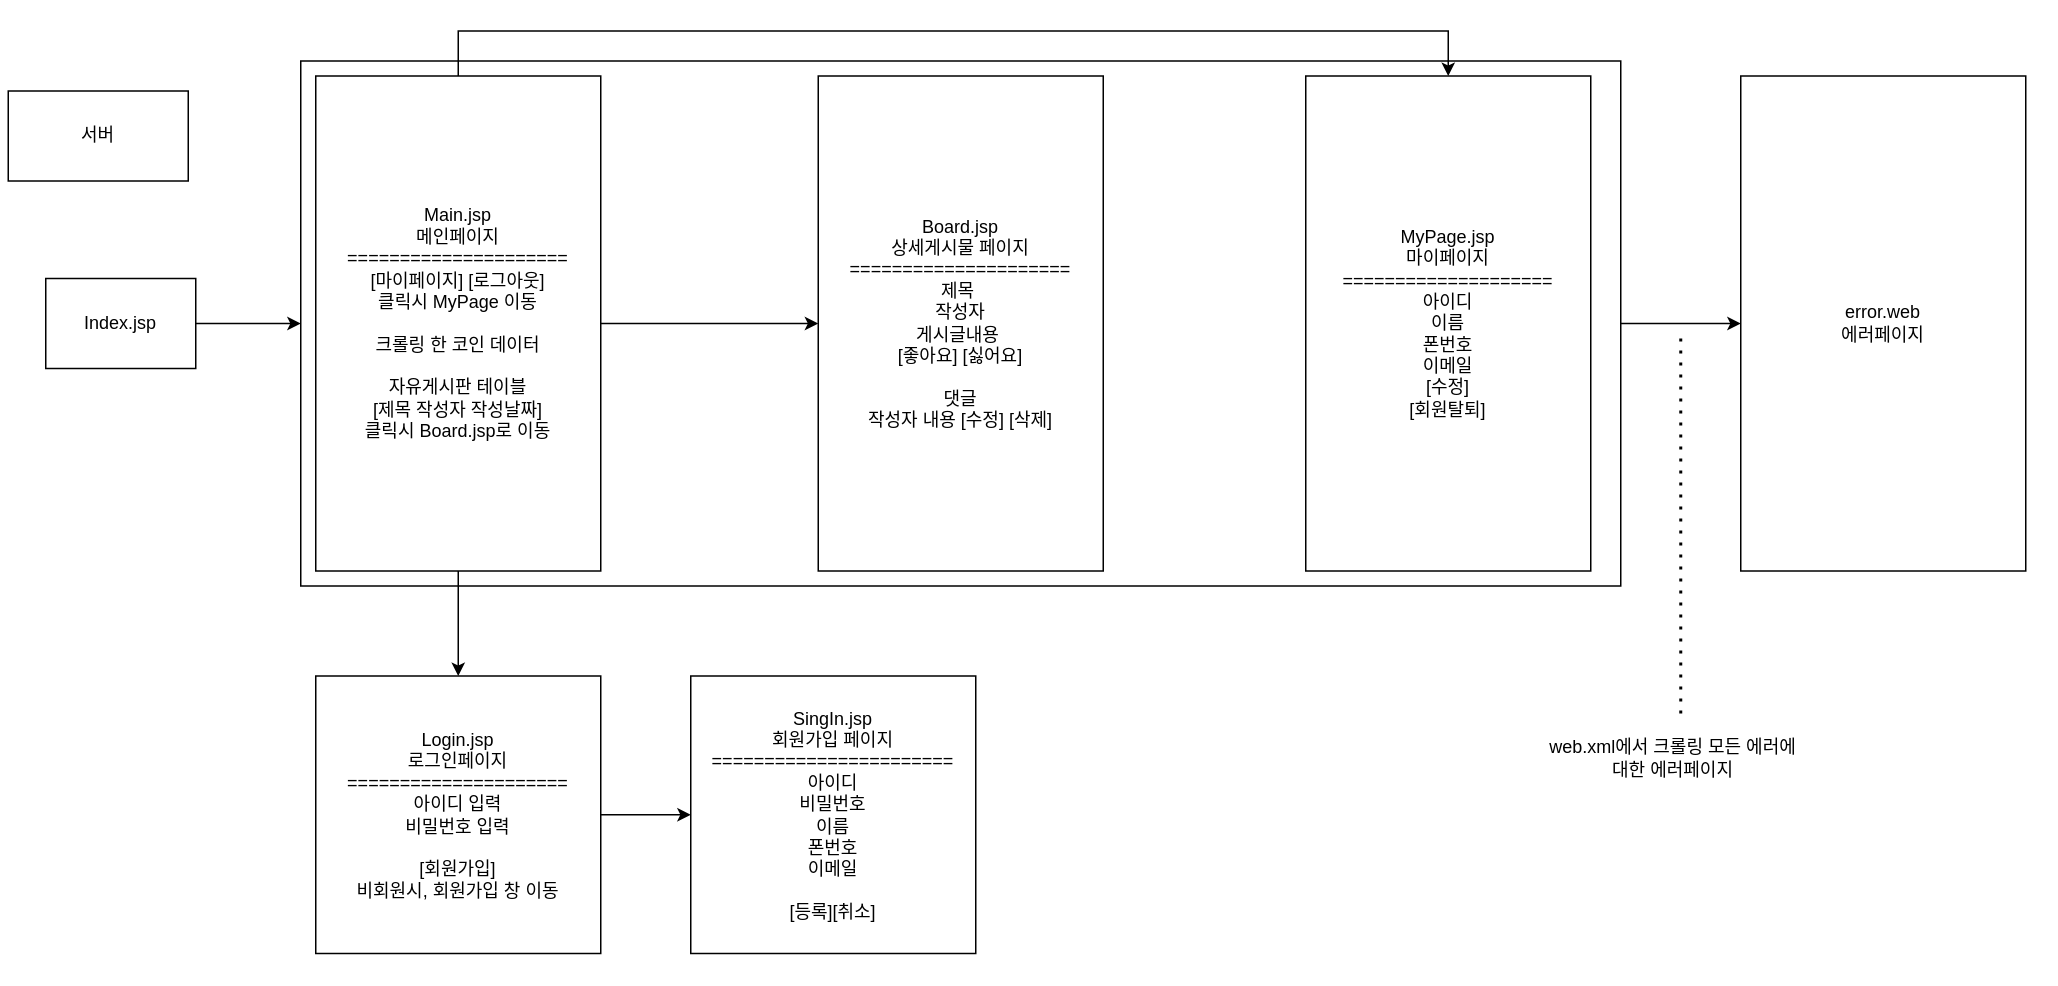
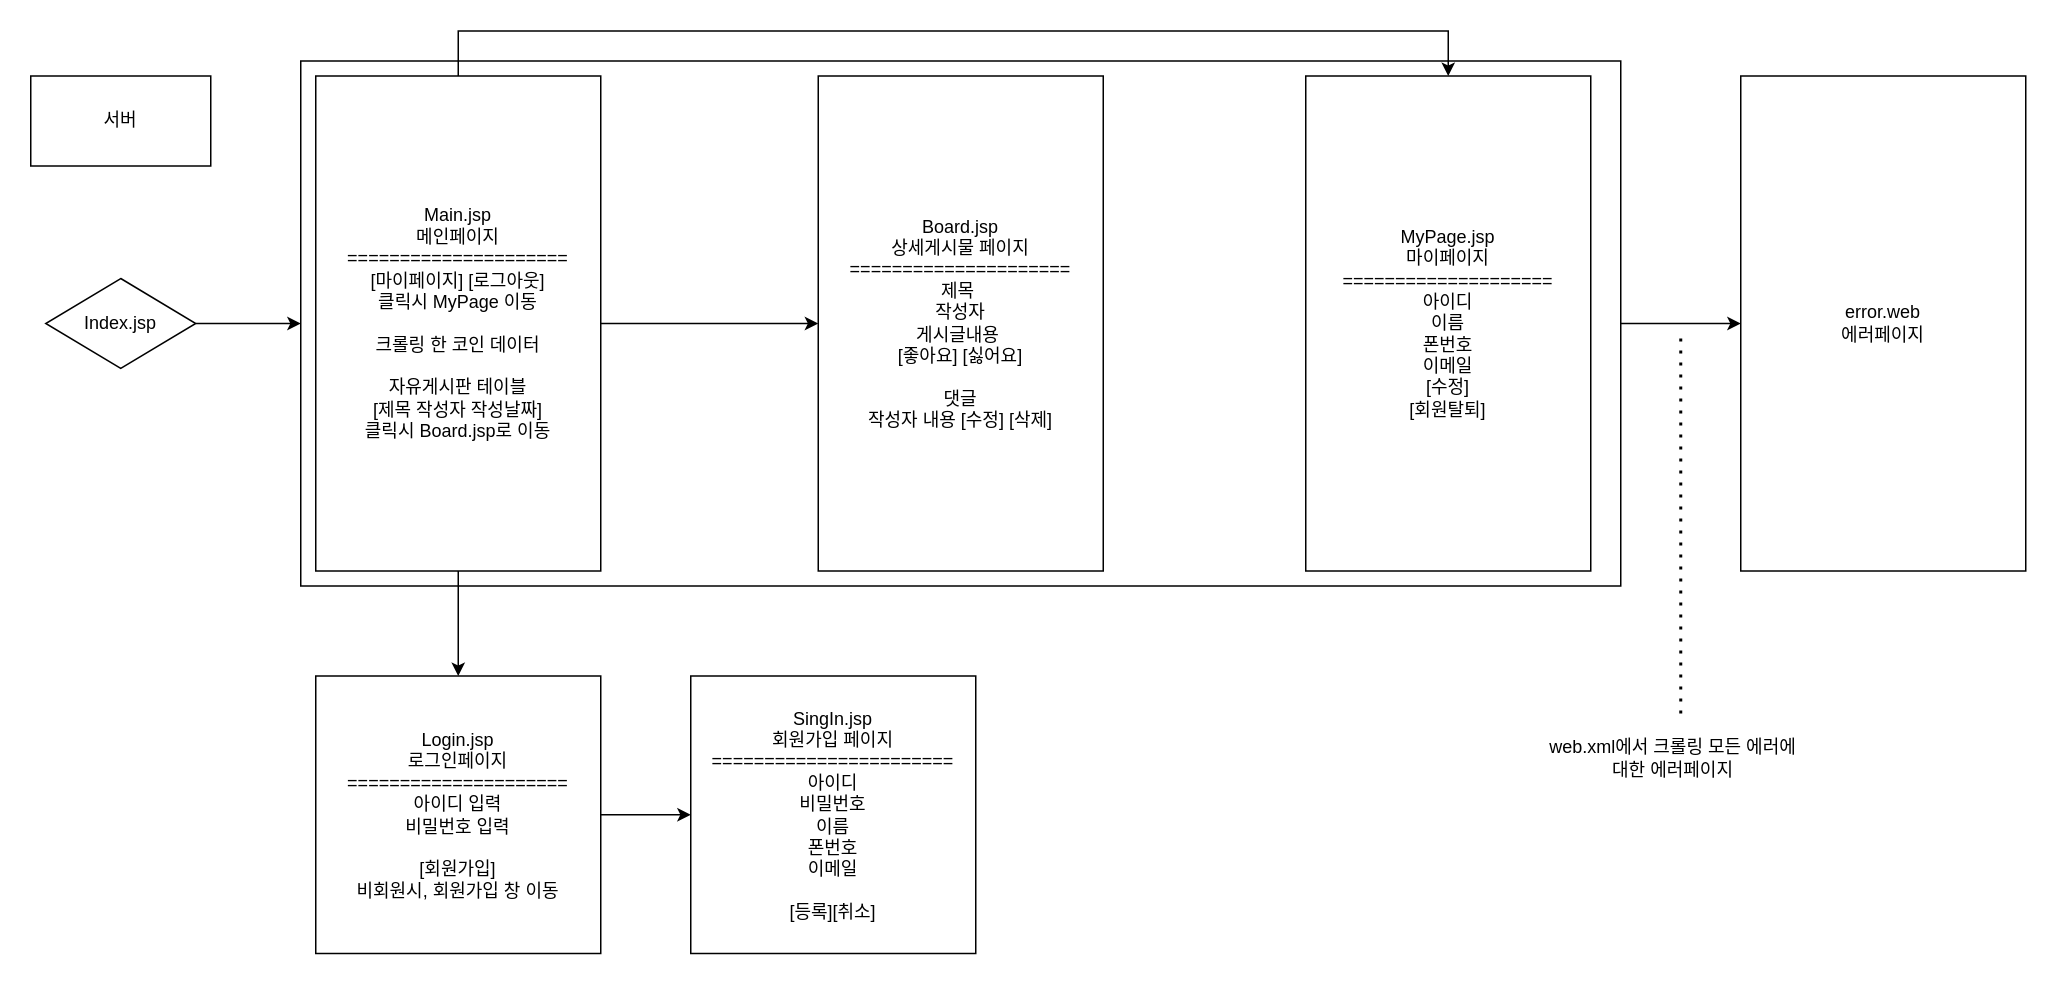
node "서버": moved (98, 136) -> (121, 121)
node "Index.jsp": shape rectangle -> diamond
